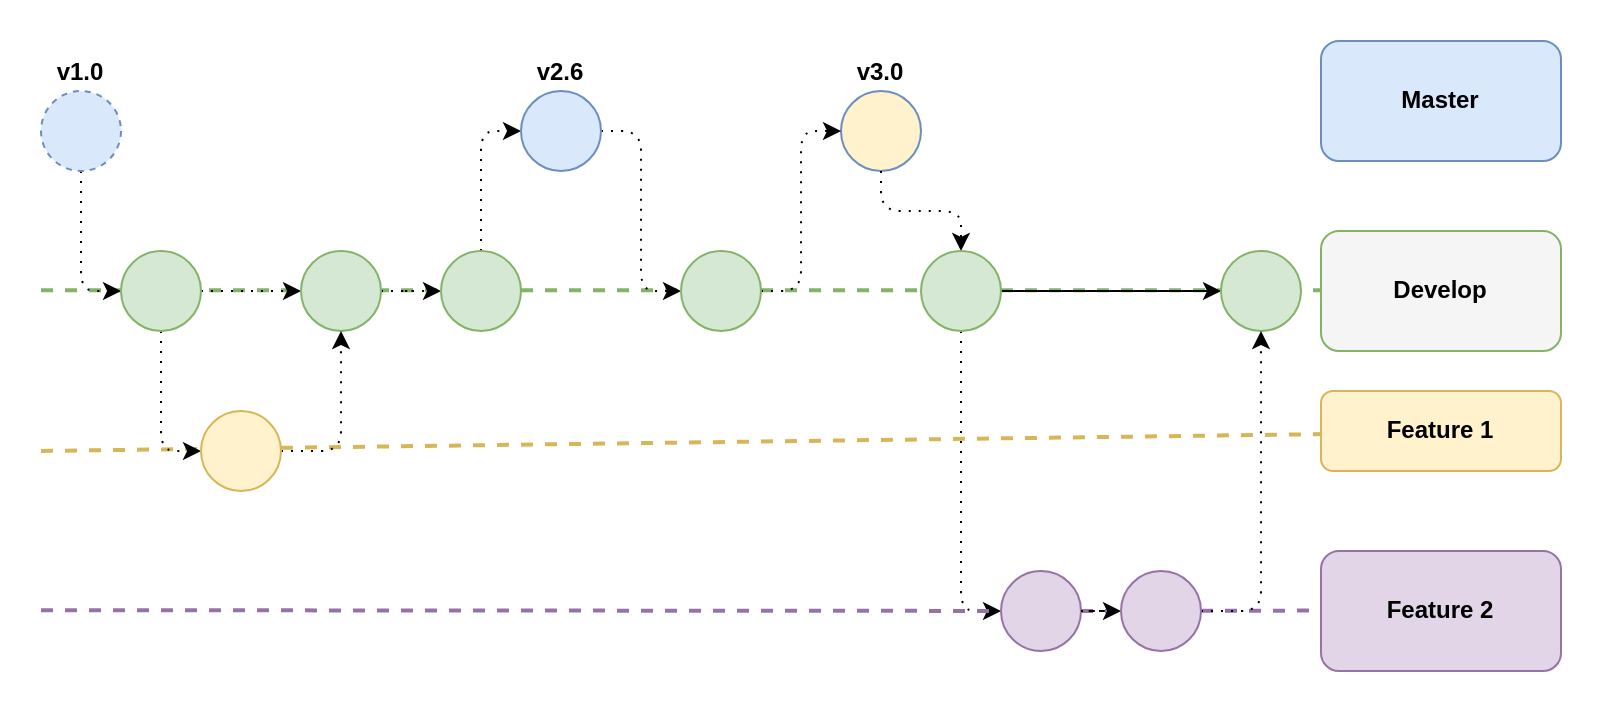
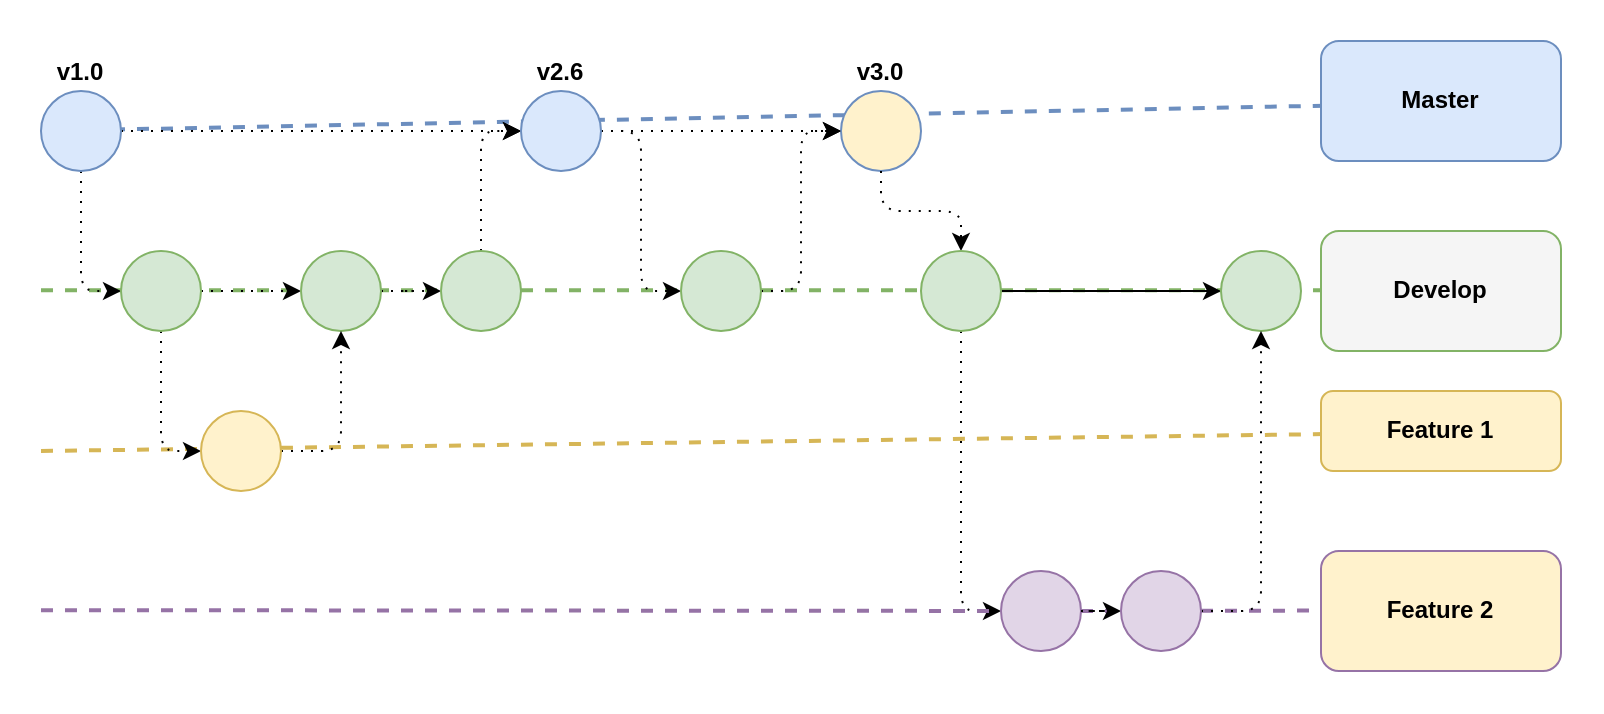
edge "Master" -- "v1.0": added
node "v1.0": style dashed -> solid
edge "v1.0" -> "v2.6": added
edge "v2.6" -> "v3.0": added
node "Feature 2": fillcolor #e1d5e7 -> #fff2cc
